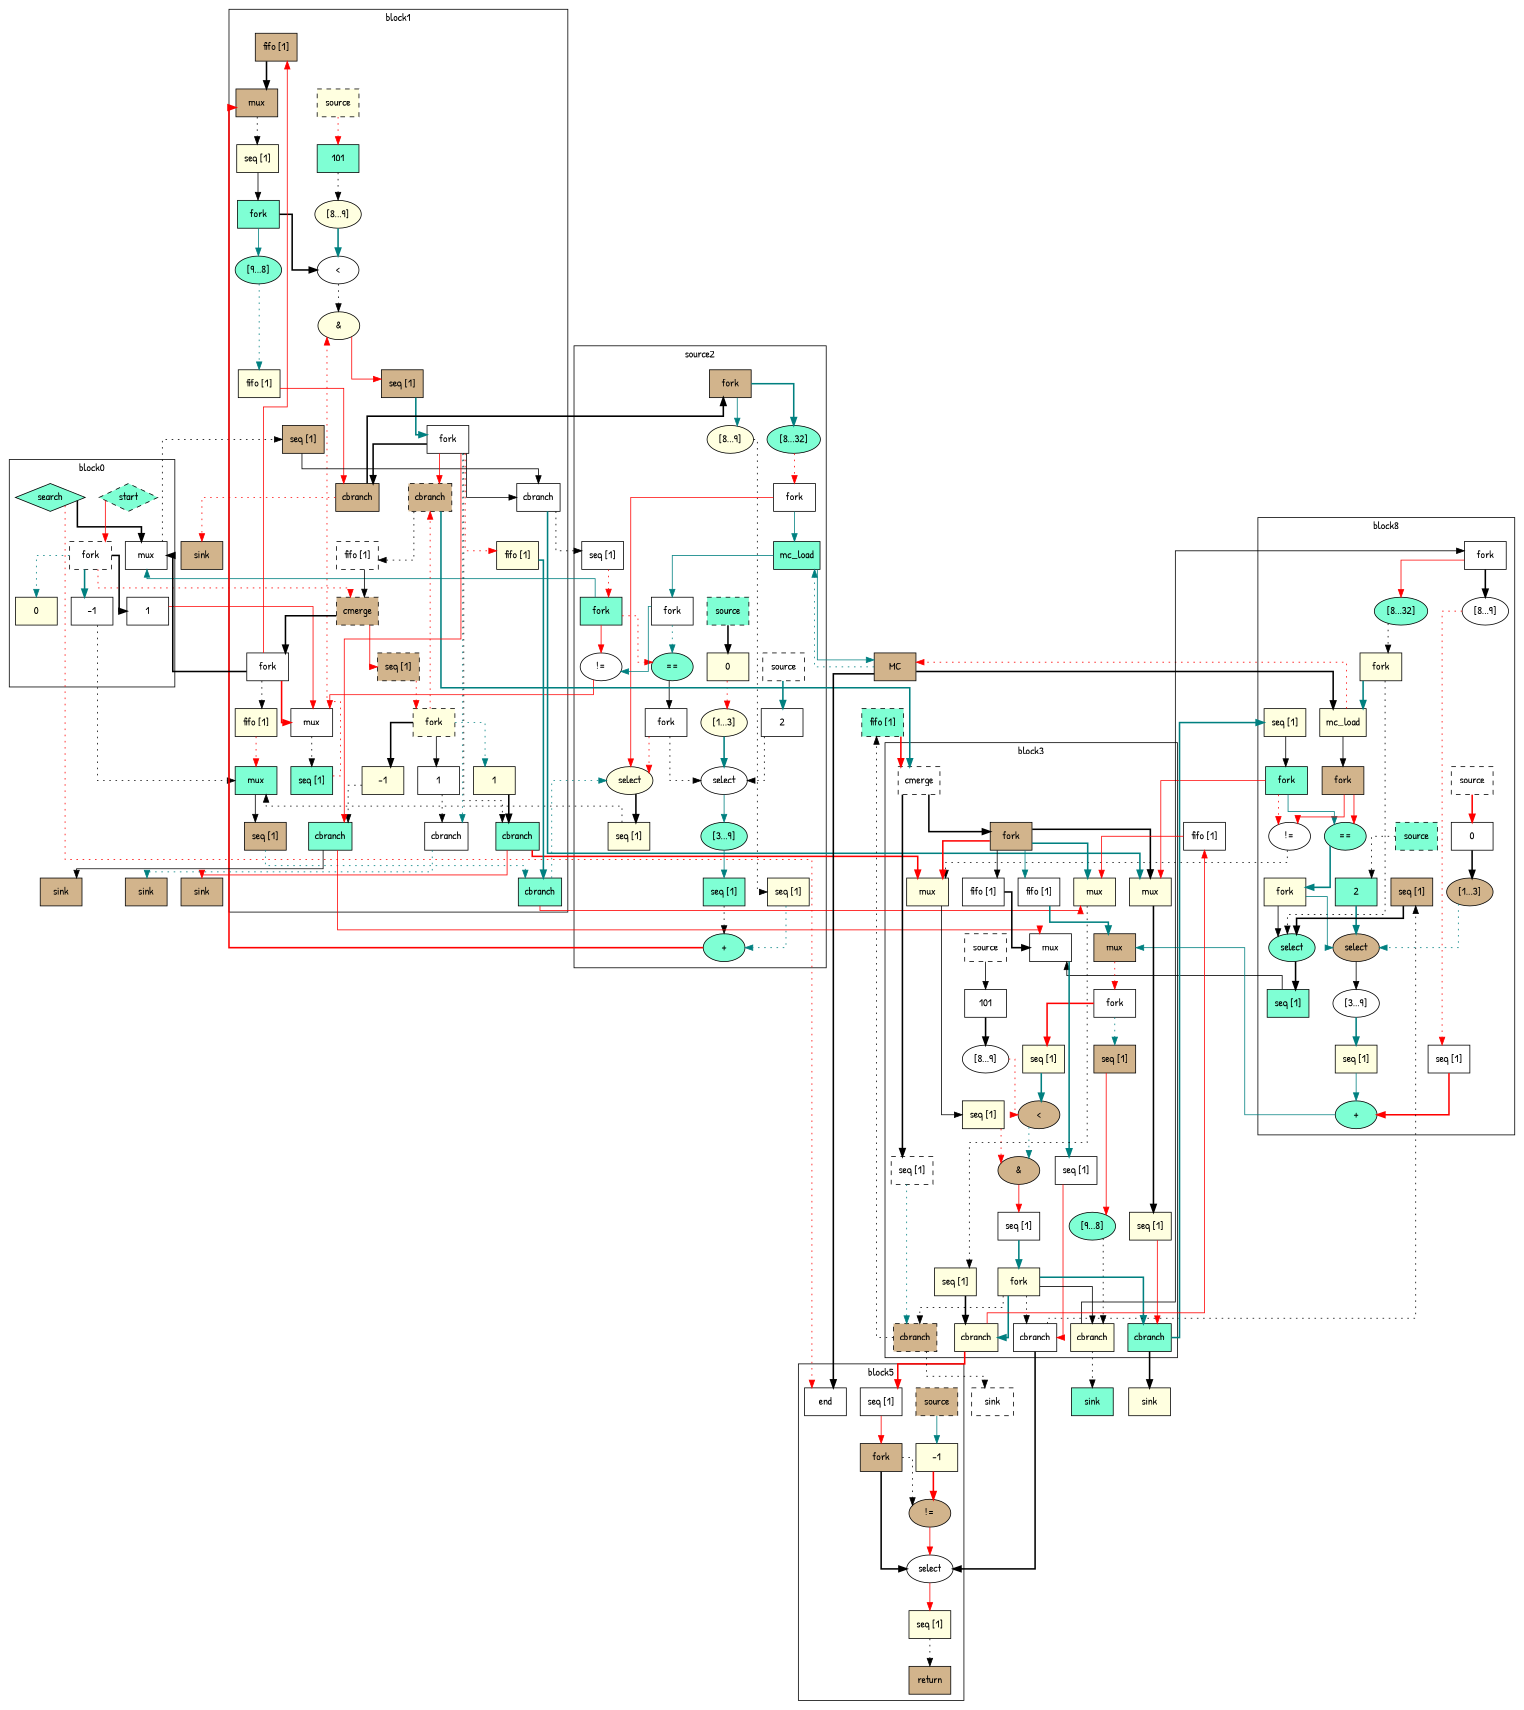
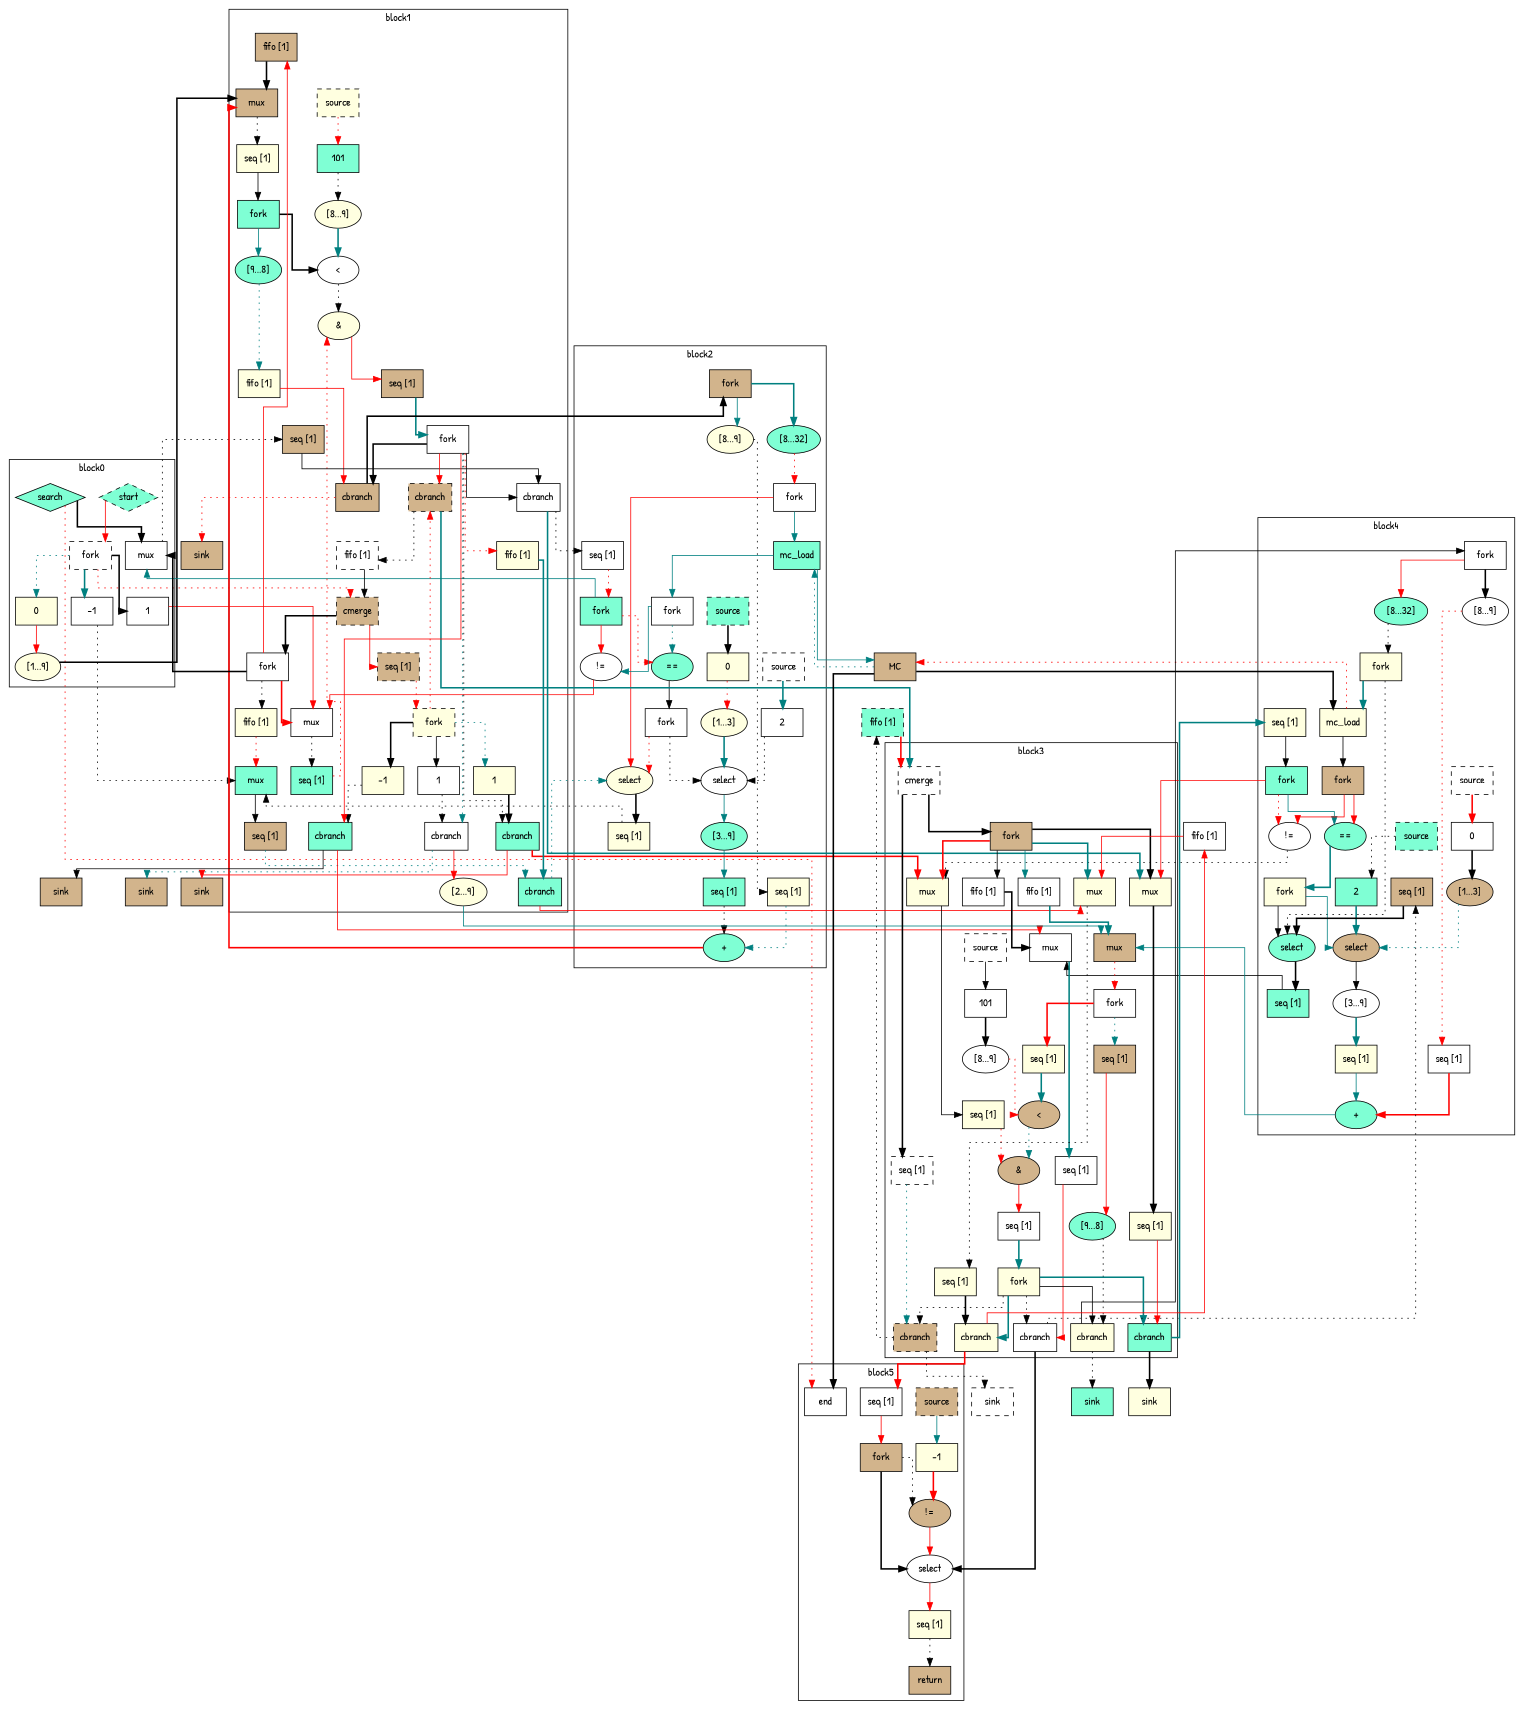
cluster "source2": label "source2" -> "block2"
cluster "block8": label "block8" -> "block4"
node "[1...9]": added
node "[2...9]": added
